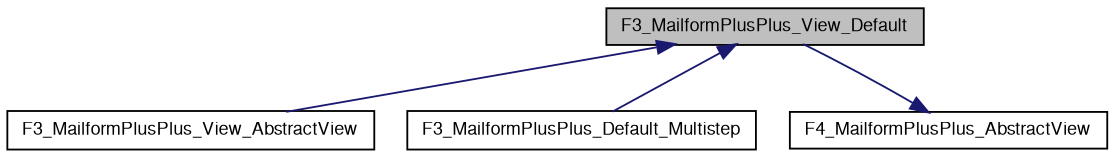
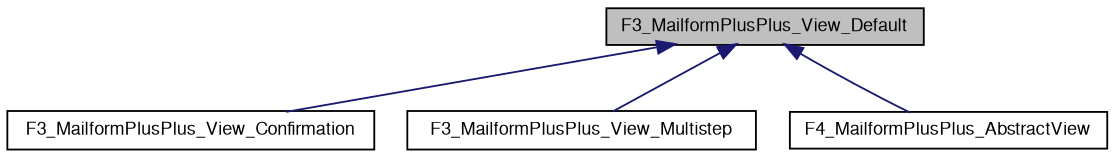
edge "F3_MailformPlusPlus_View_Default" -> "F4_MailformPlusPlus_AbstractView": reversed
node "F3_MailformPlusPlus_View_AbstractView": label "F3_MailformPlusPlus_View_AbstractView" -> "F3_MailformPlusPlus_View_Confirmation"
node "F3_MailformPlusPlus_Default_Multistep": label "F3_MailformPlusPlus_Default_Multistep" -> "F3_MailformPlusPlus_View_Multistep"
